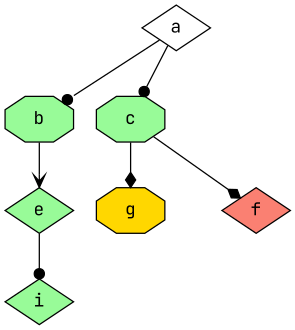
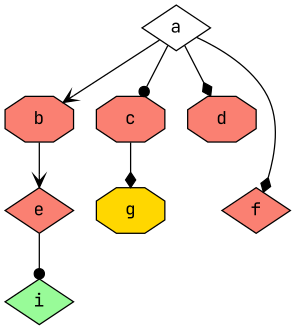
edge "a" -> "b": arrowhead dot -> vee
node "b": fillcolor palegreen -> salmon
node "c": fillcolor palegreen -> salmon
node "d": added
edge "c" -> "f": now "a" -> "f"
node "e": fillcolor palegreen -> salmon
